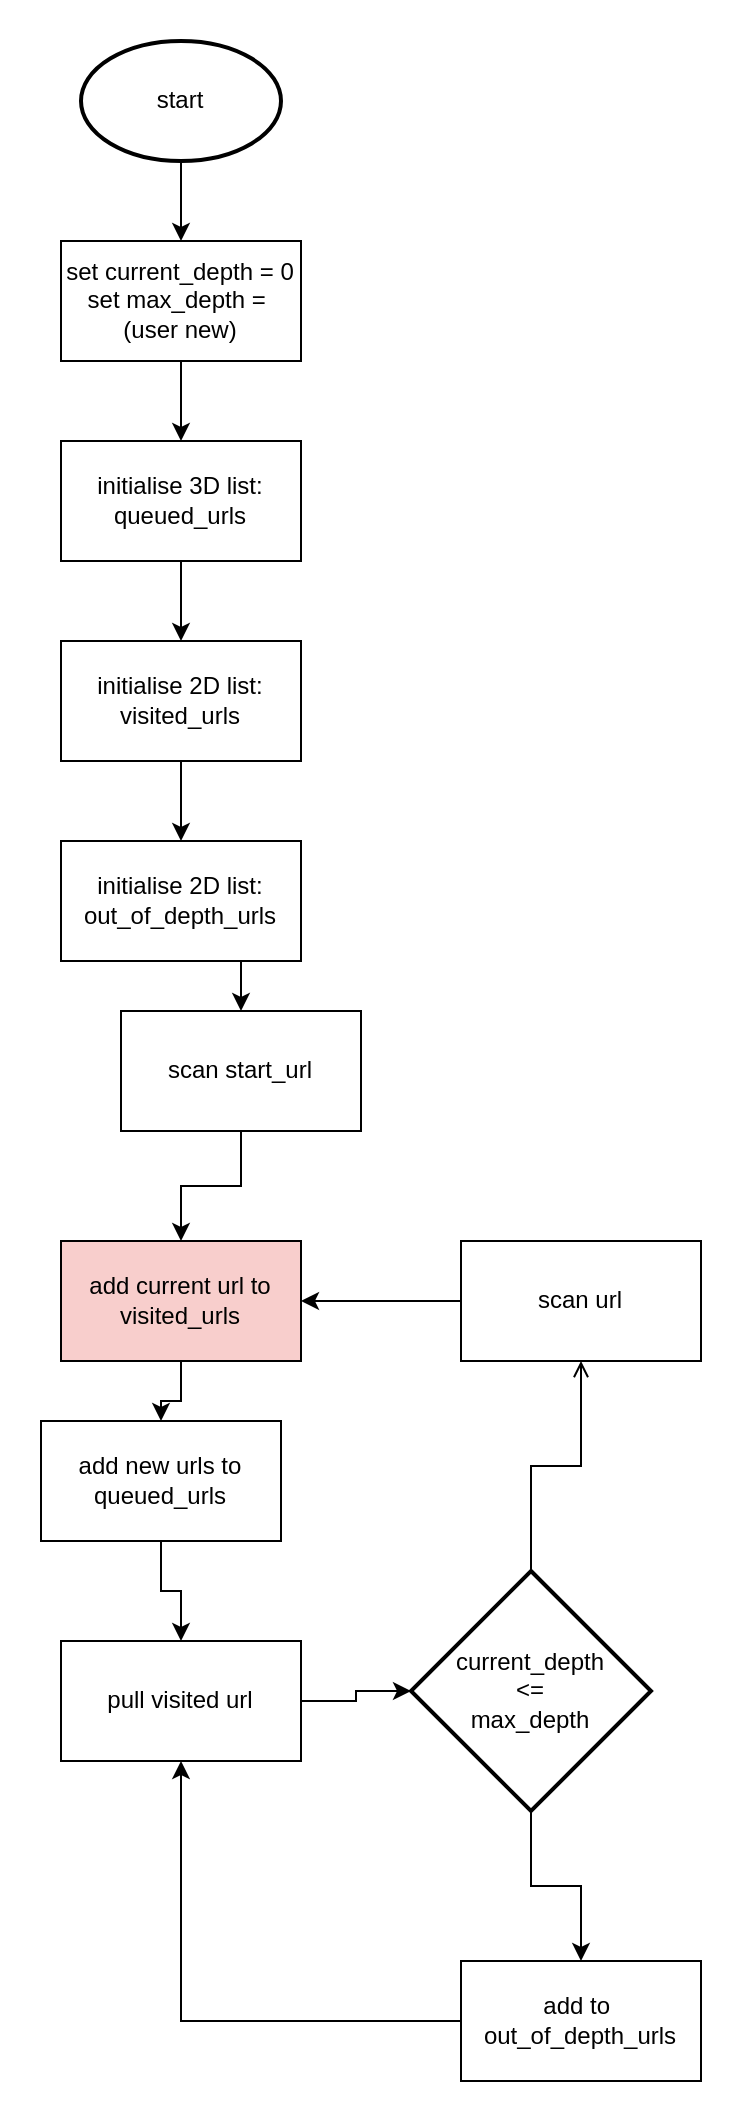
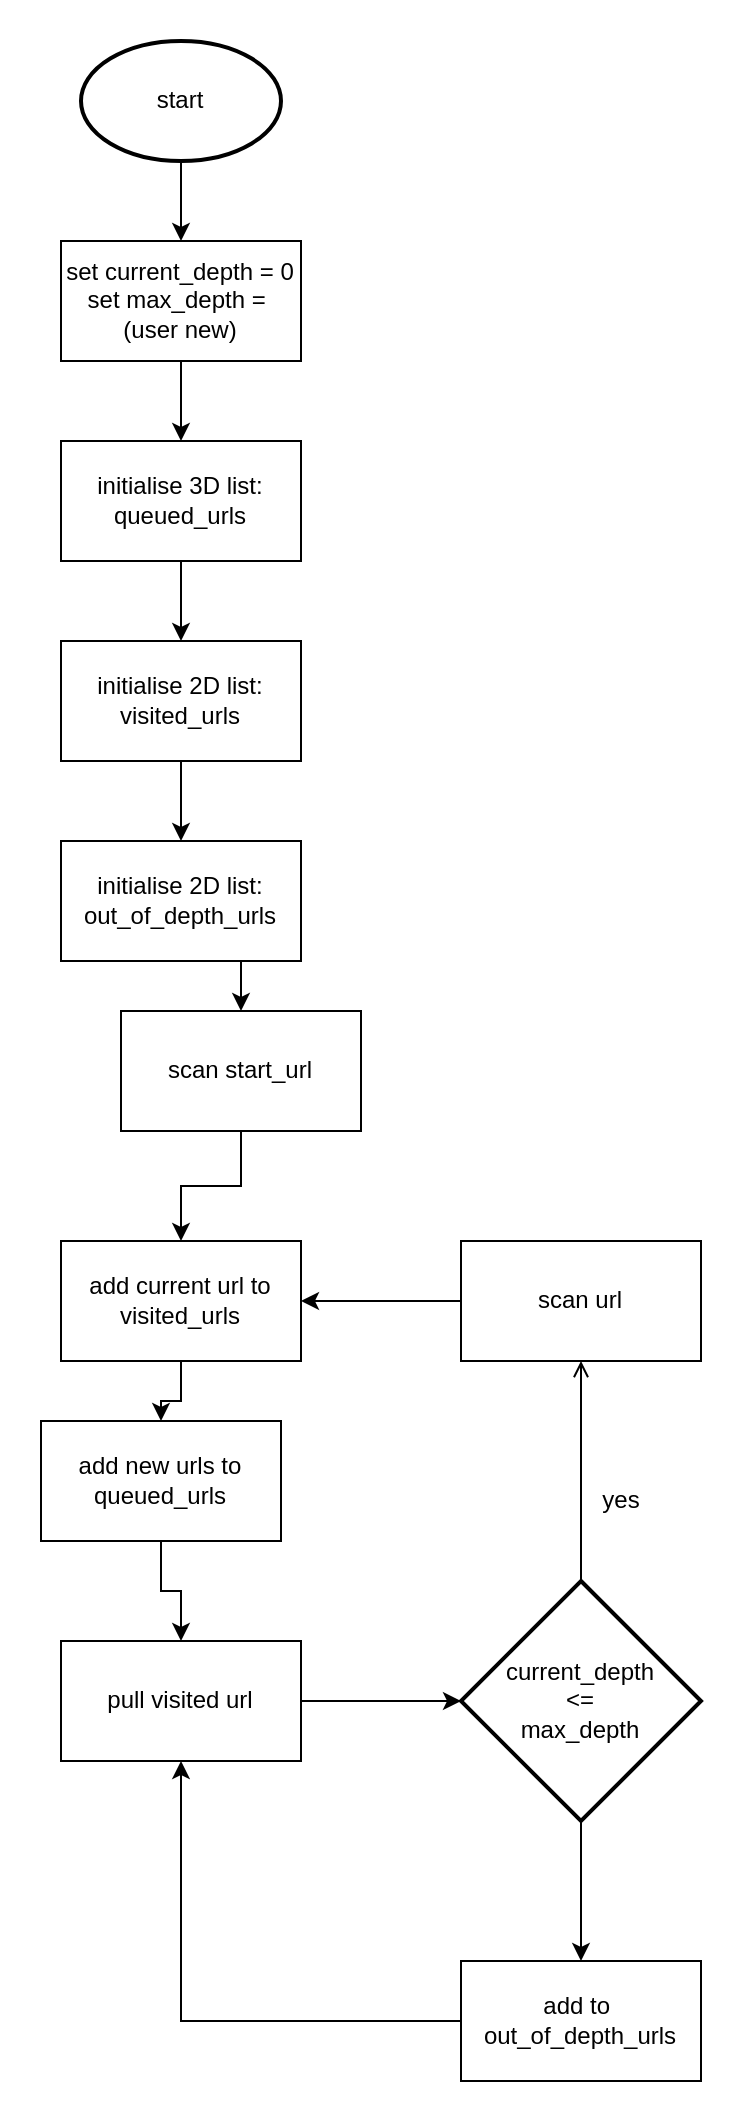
node "add current url to visited_urls": fillcolor #f8cecc -> #ffffff
node "yes": added
node "current_depth <= max_depth": moved (531, 1691) -> (581, 1701)
